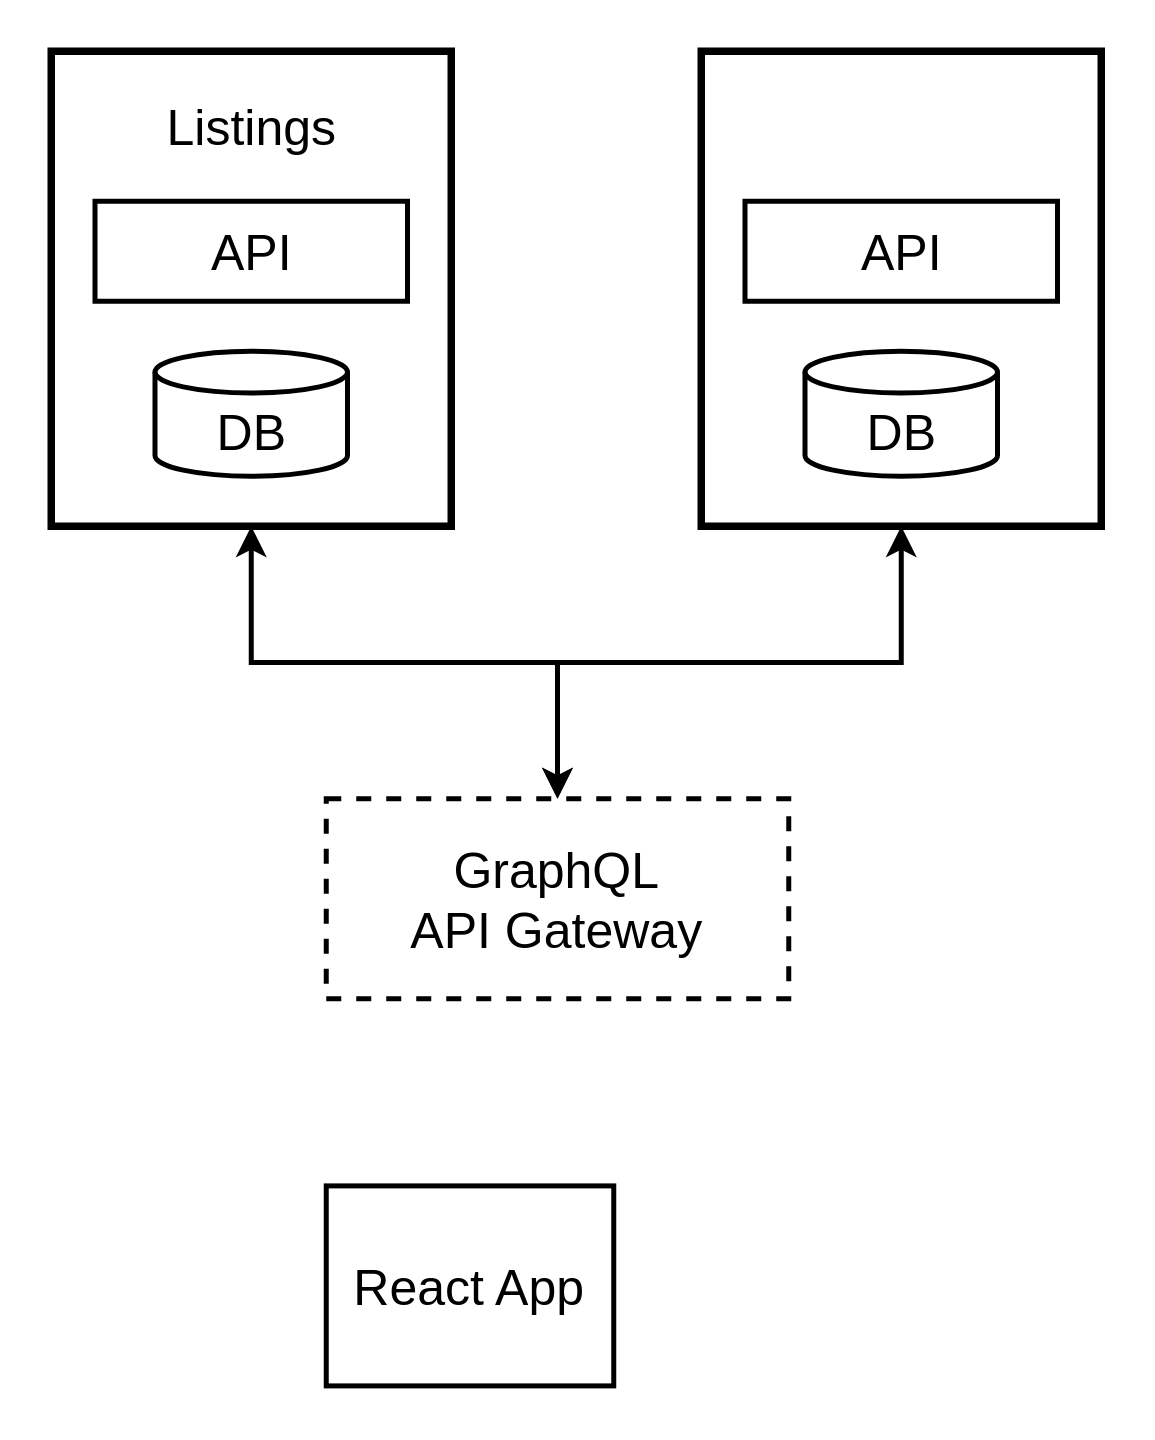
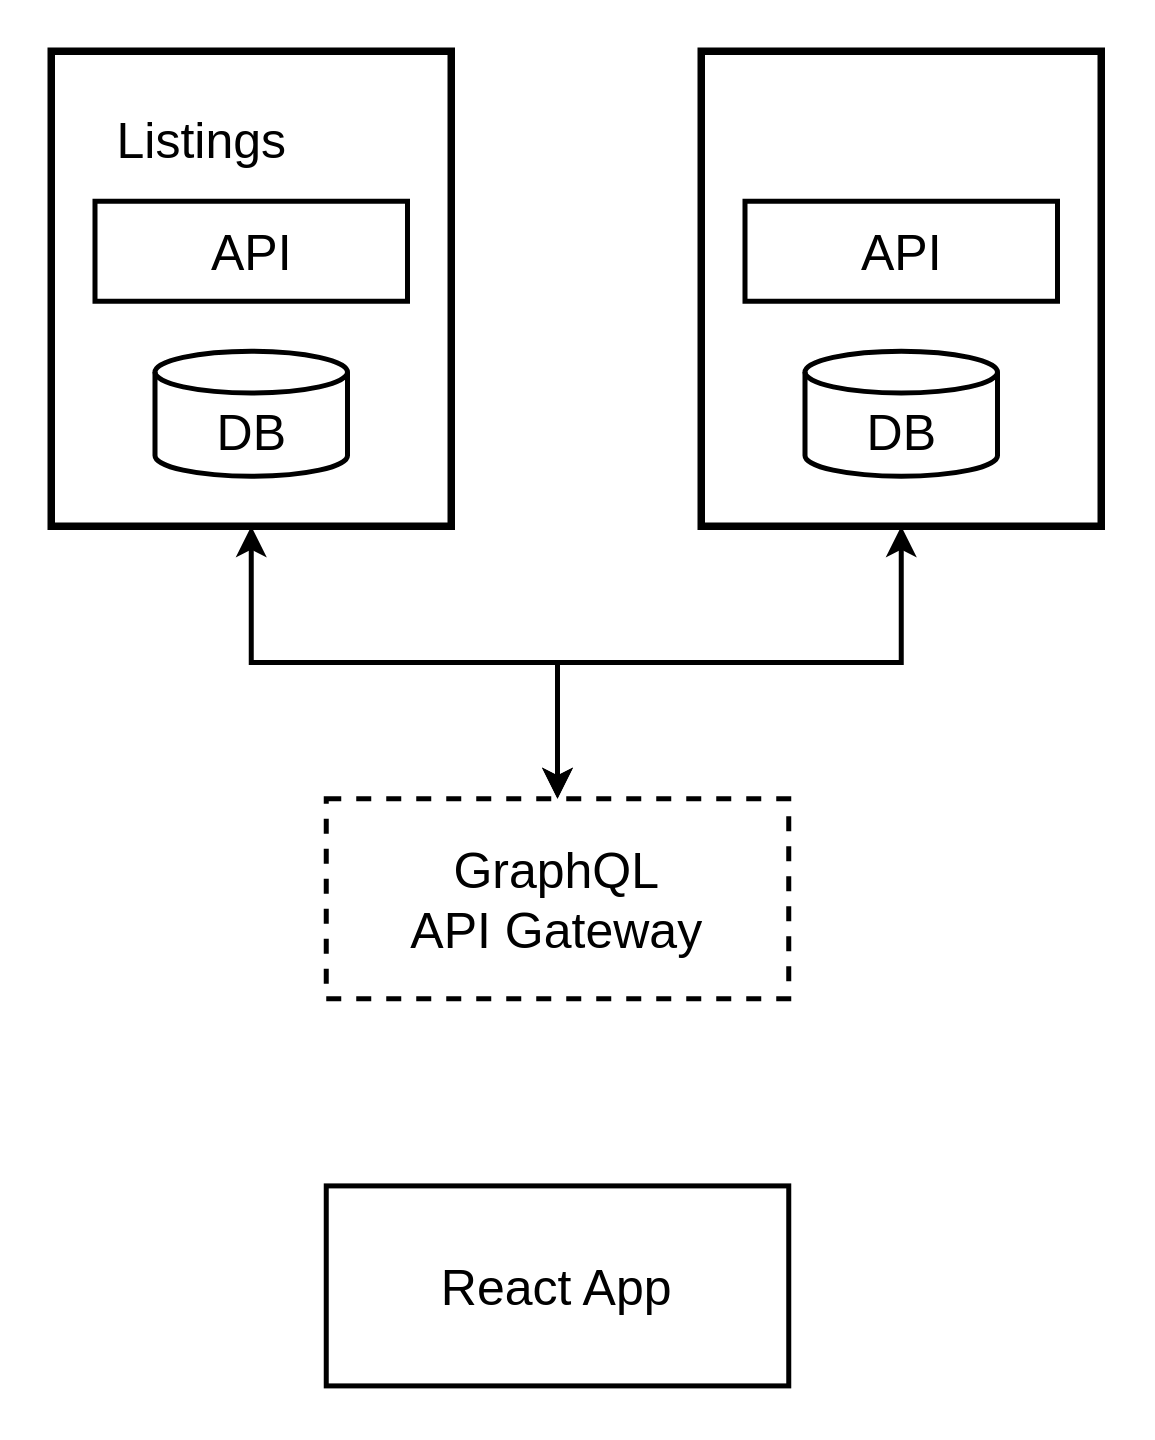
node "Listings": moved (251, 126) -> (201, 139)
node "React App": size 288x200 -> 463x200
